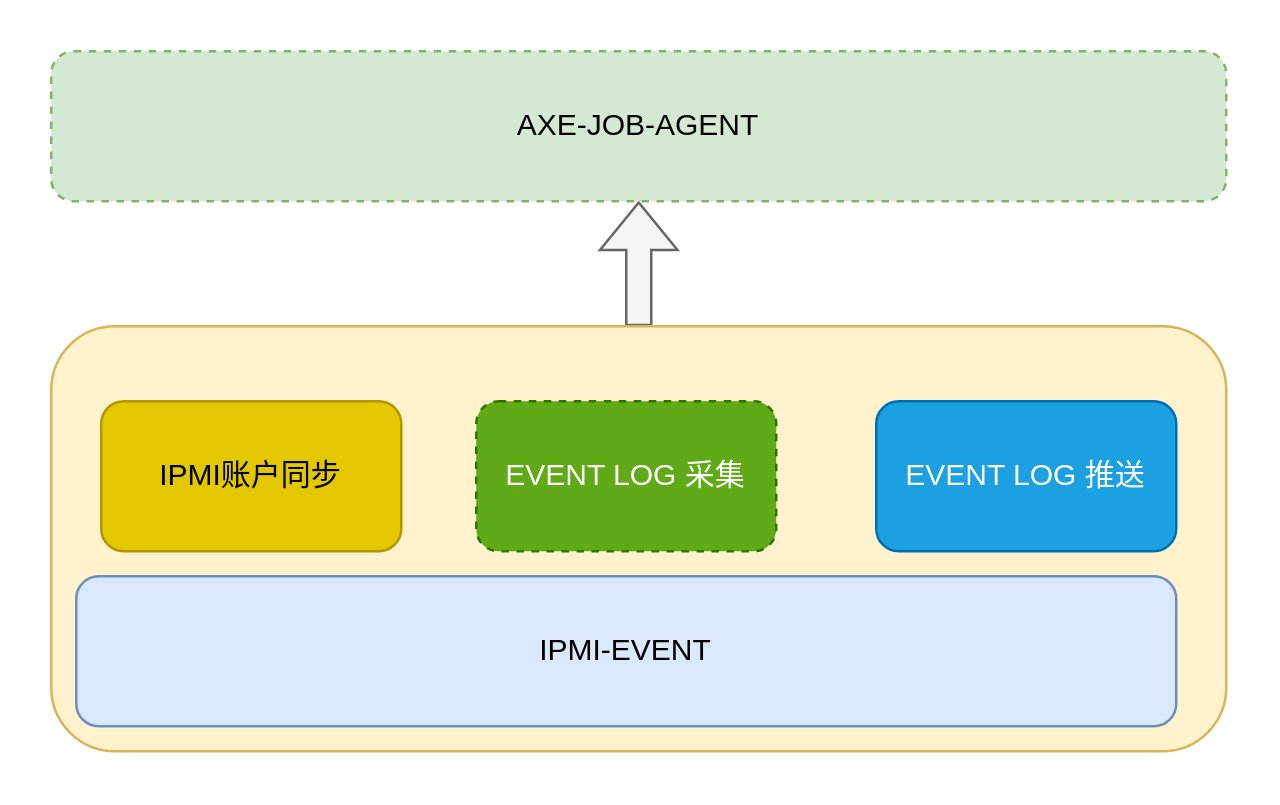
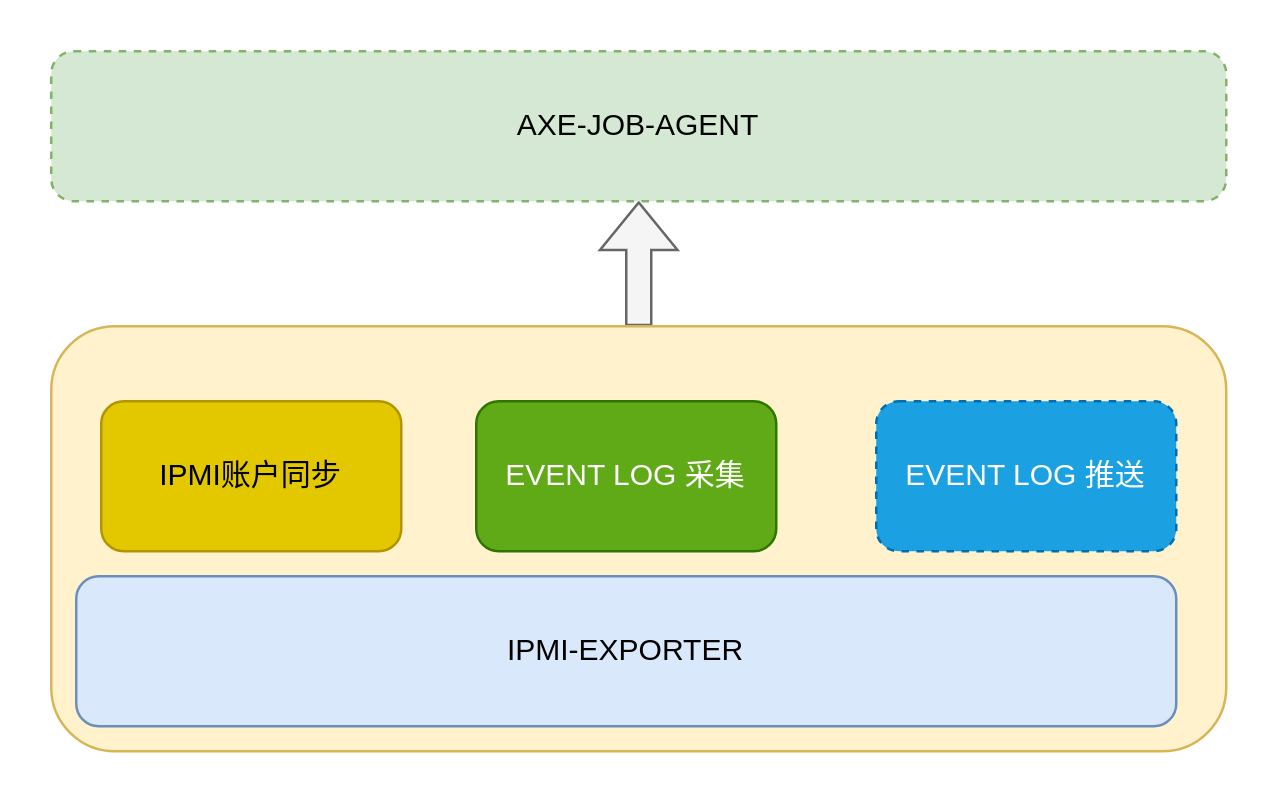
node "EVENT LOG 采集": style dashed -> solid
node "EVENT LOG 推送": style solid -> dashed
node "IPMI-EVENT": label "IPMI-EVENT" -> "IPMI-EXPORTER"
